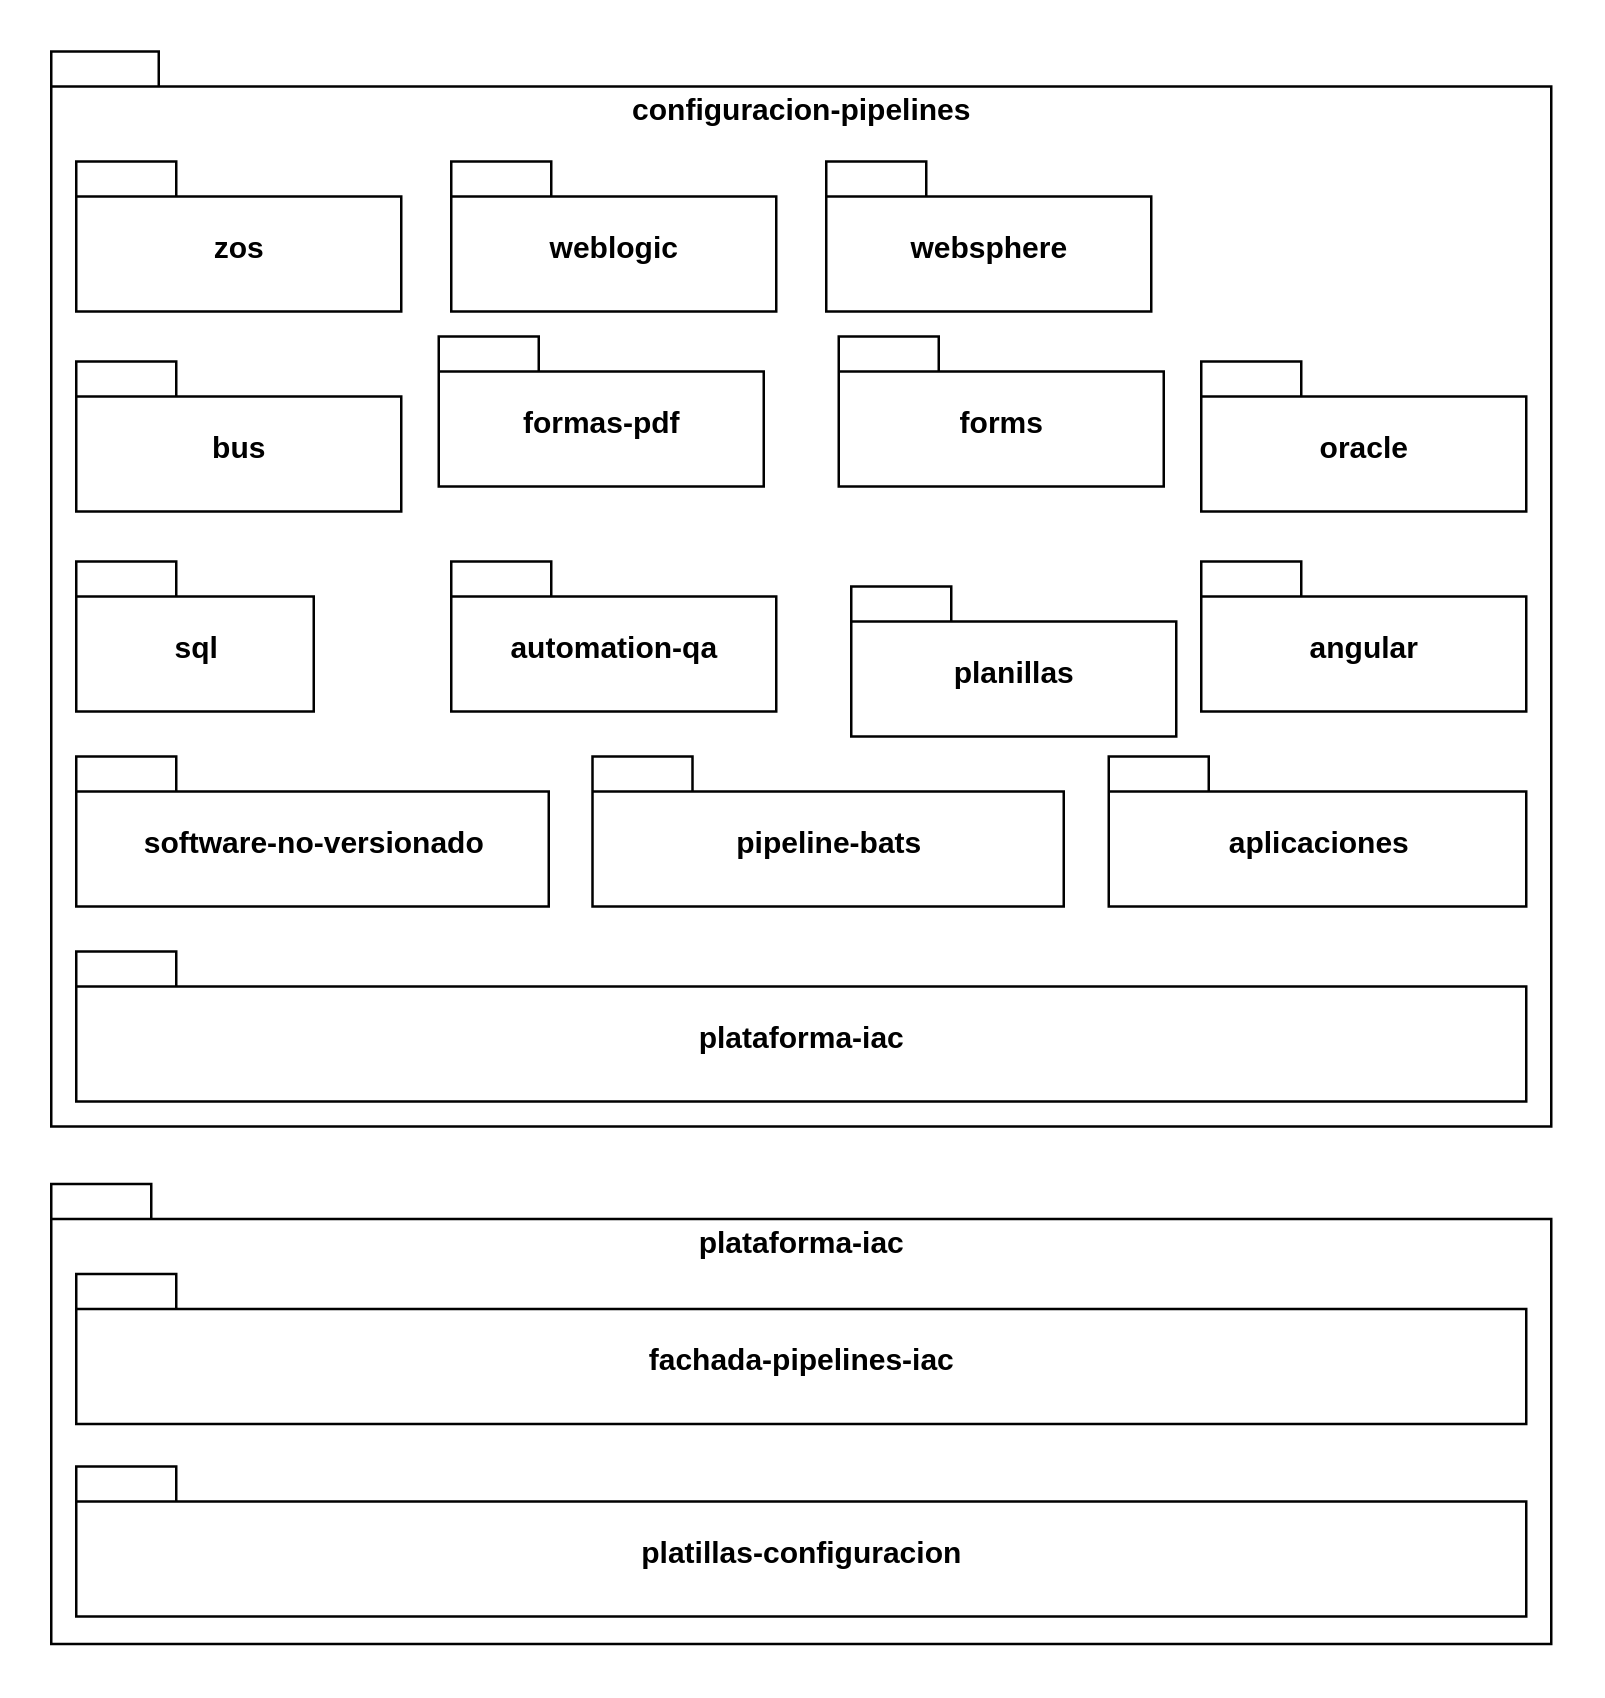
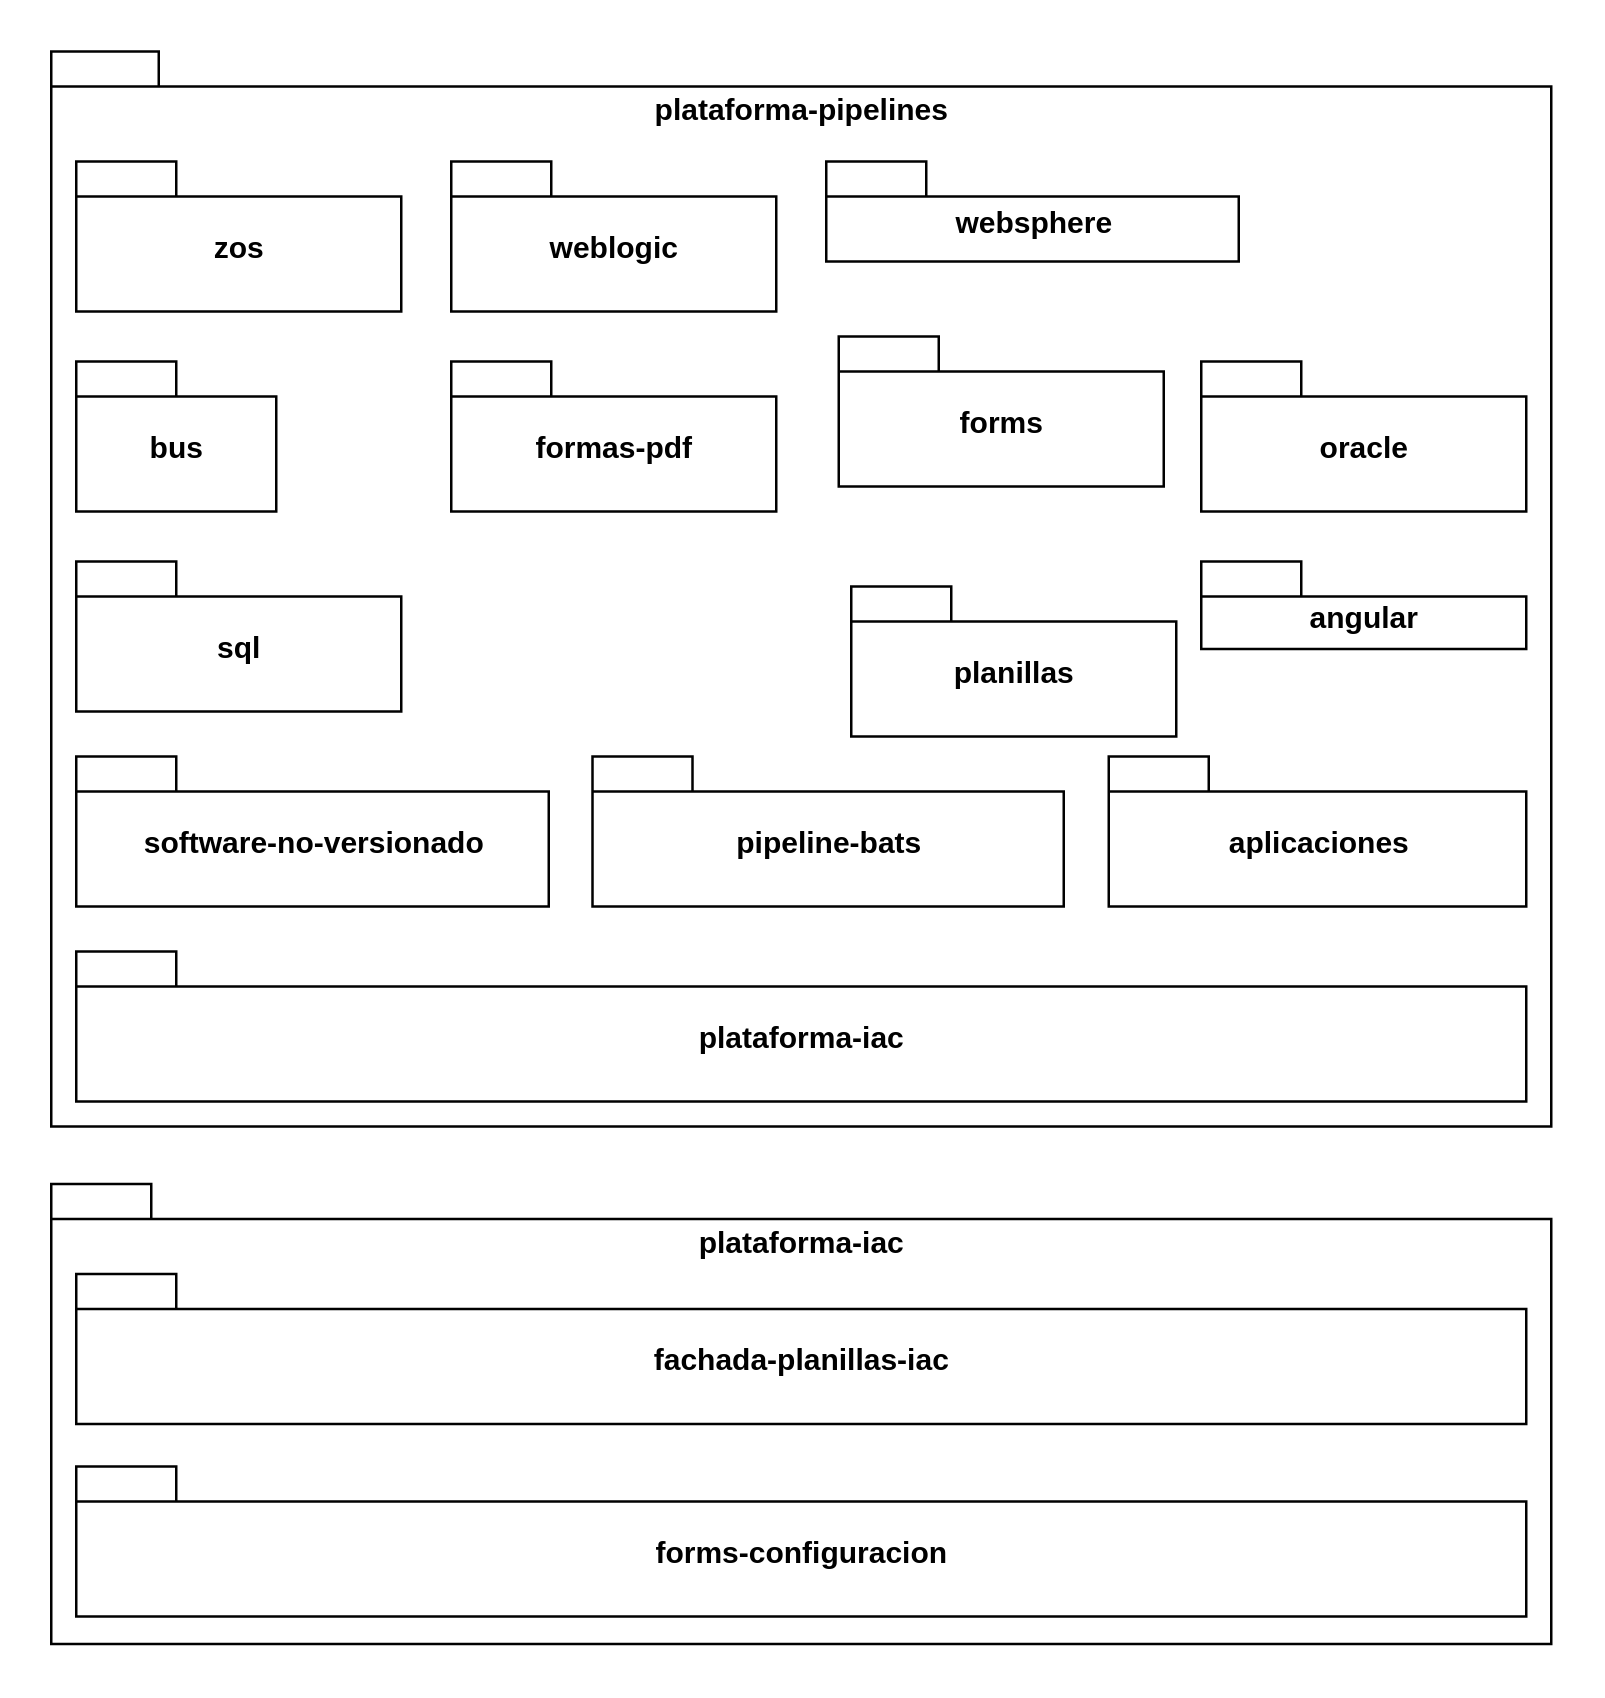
node "configuracion-pipelines": label "configuracion-pipelines" -> "plataforma-pipelines"
node "websphere": size 325x150 -> 413x100
node "formas-pdf": moved (601, 411) -> (614, 436)
node "bus": size 325x150 -> 200x150
node "sql": size 238x150 -> 325x150
node "automation-qa": removed
node "angular": size 325x150 -> 325x88
node "fachada-pipelines-iac": label "fachada-pipelines-iac" -> "fachada-planillas-iac"
node "platillas-configuracion": label "platillas-configuracion" -> "forms-configuracion"
